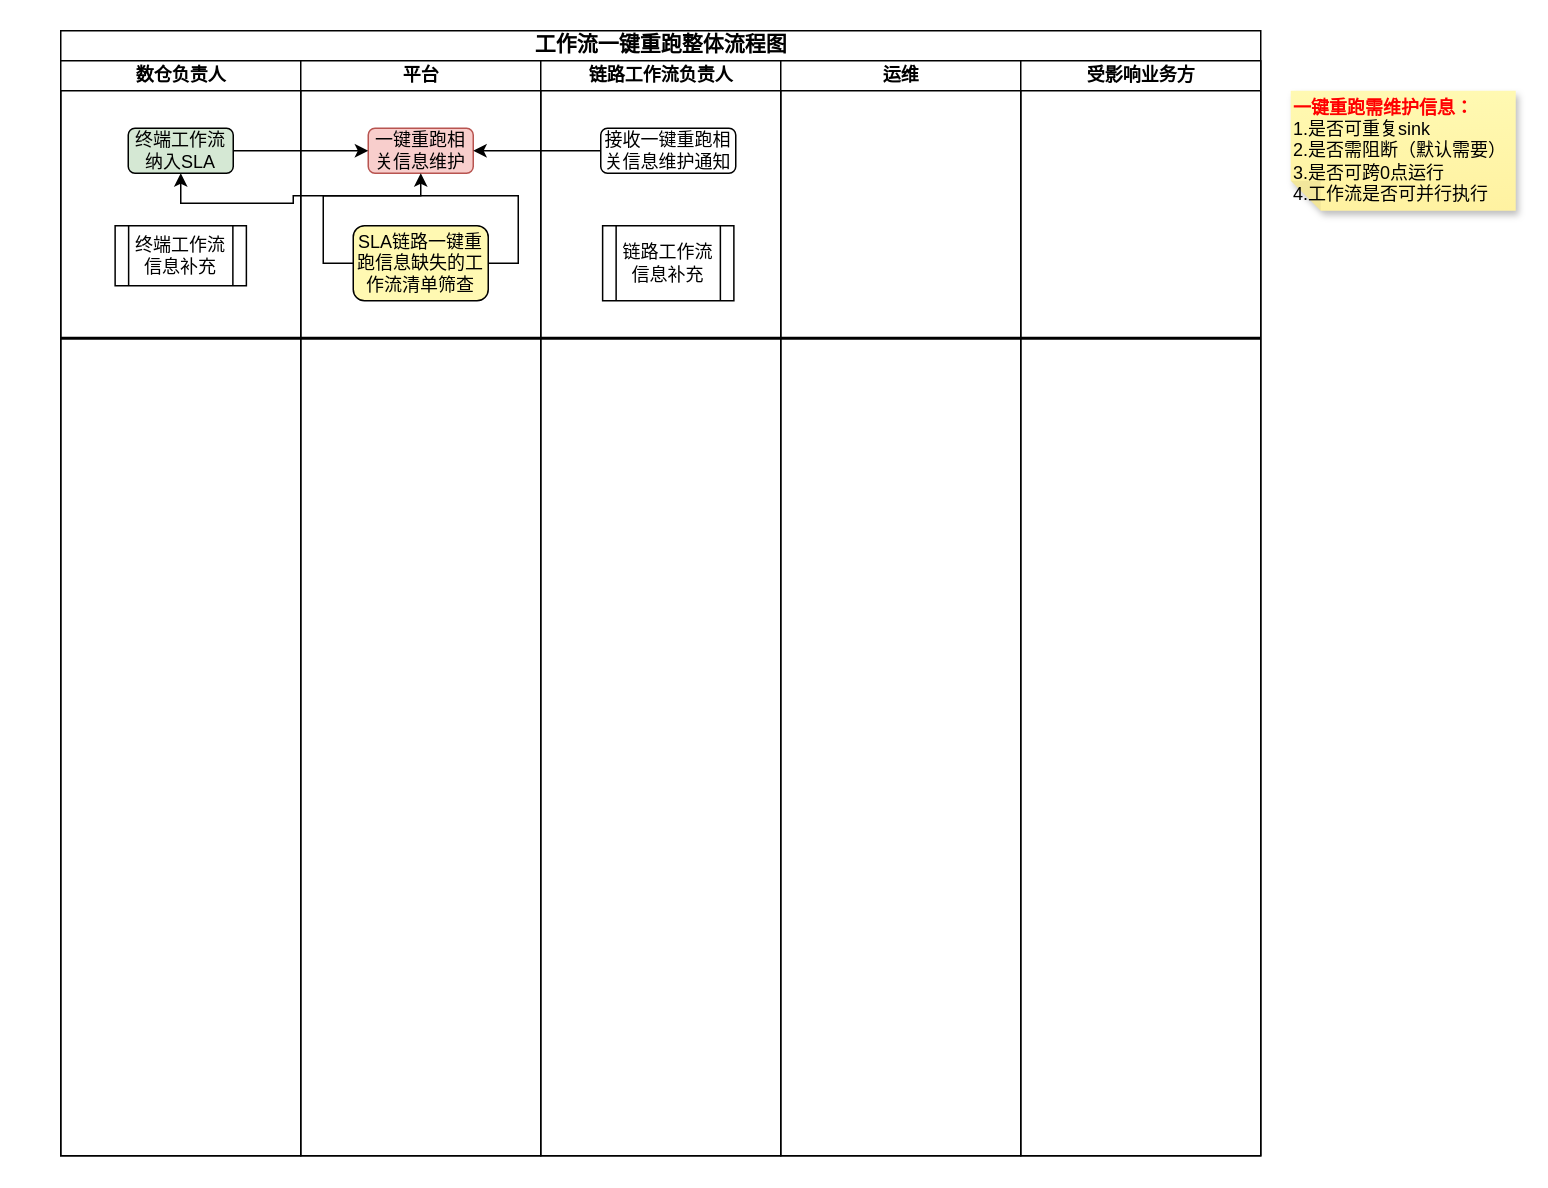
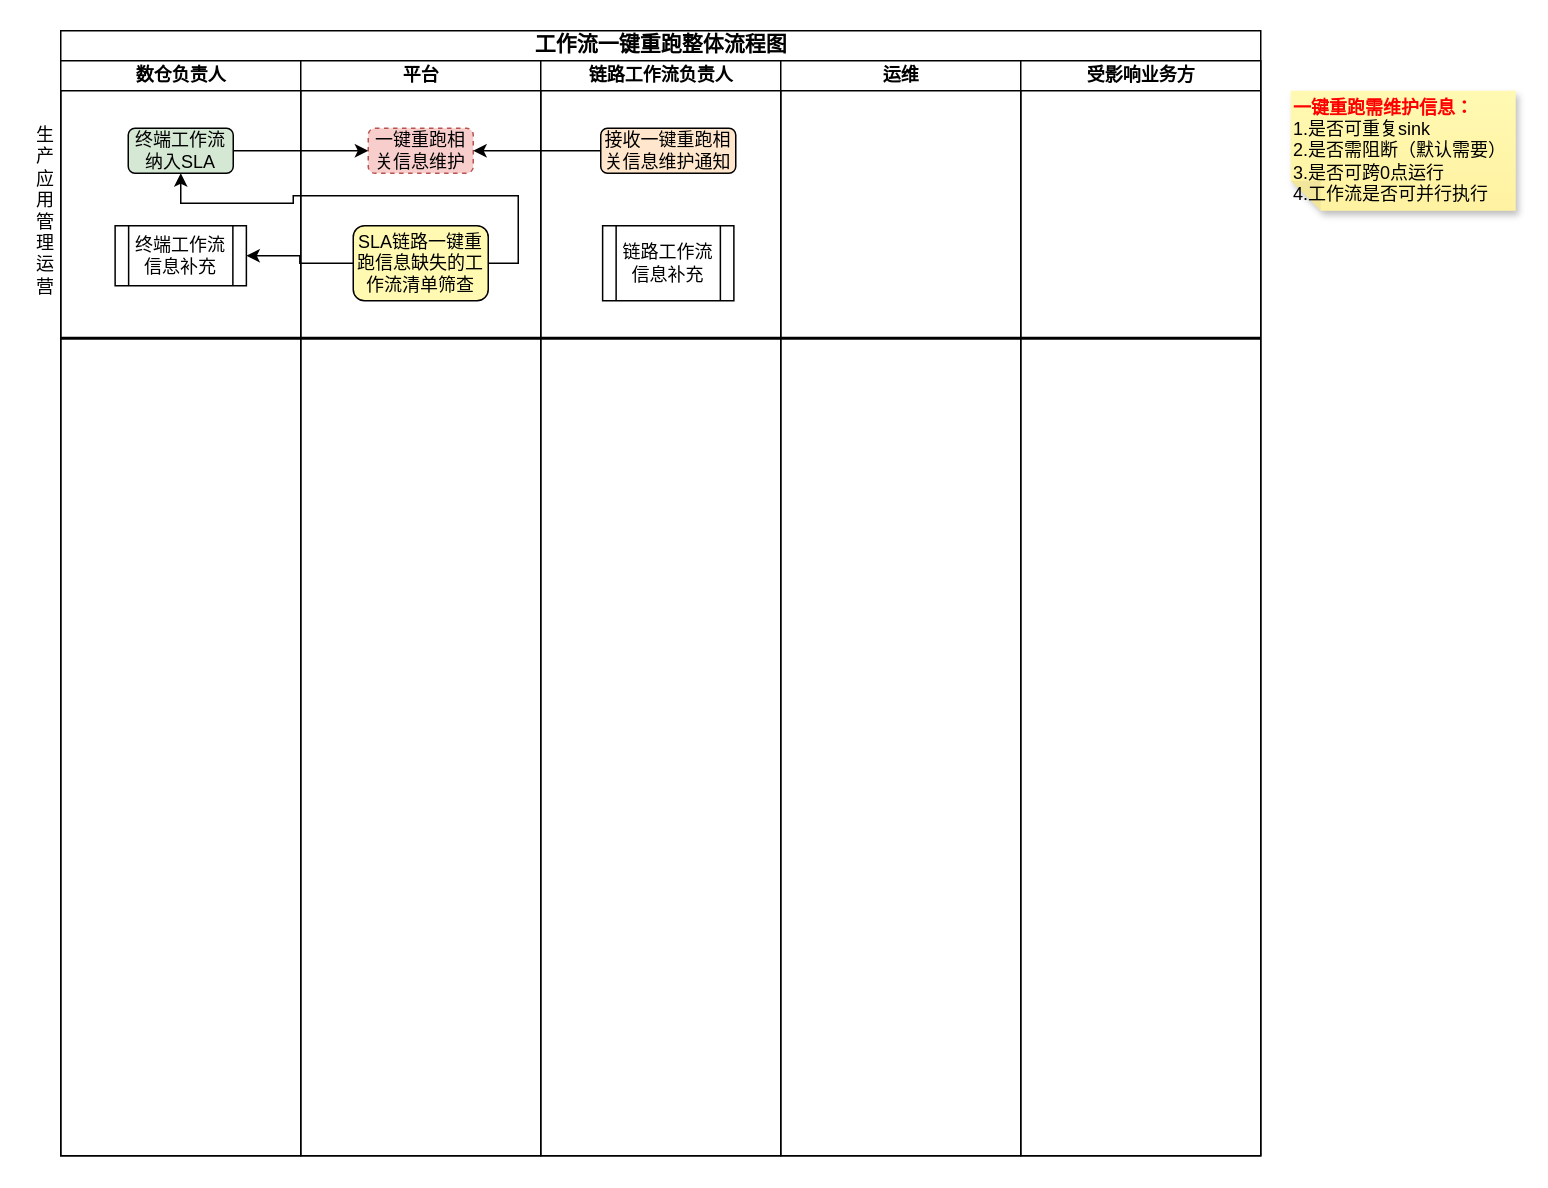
node "一键重跑相关信息维护": style solid -> dashed
node "接收一键重跑相关信息维护通知": fillcolor #ffffff -> #ffe6cc
node "生产应用管理运营": added
edge "SLA链路一键重跑信息缺失的工作流清单筛查" -> "一键重跑相关信息维护": now "SLA链路一键重跑信息缺失的工作流清单筛查" -> "终端工作流信息补充"
